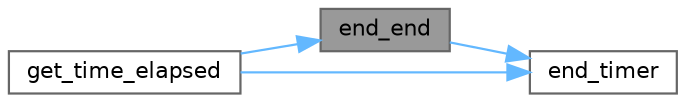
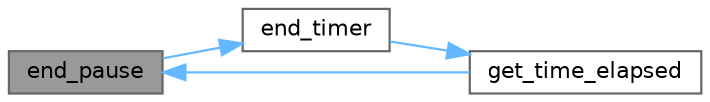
node "end_end": label "end_end" -> "end_pause"
edge "get_time_elapsed" -> "end_timer": reversed
